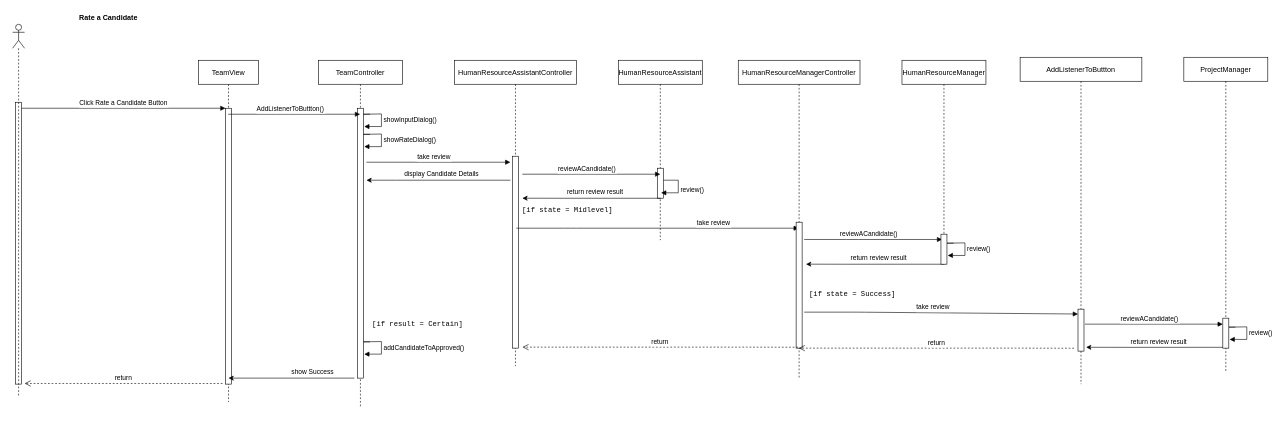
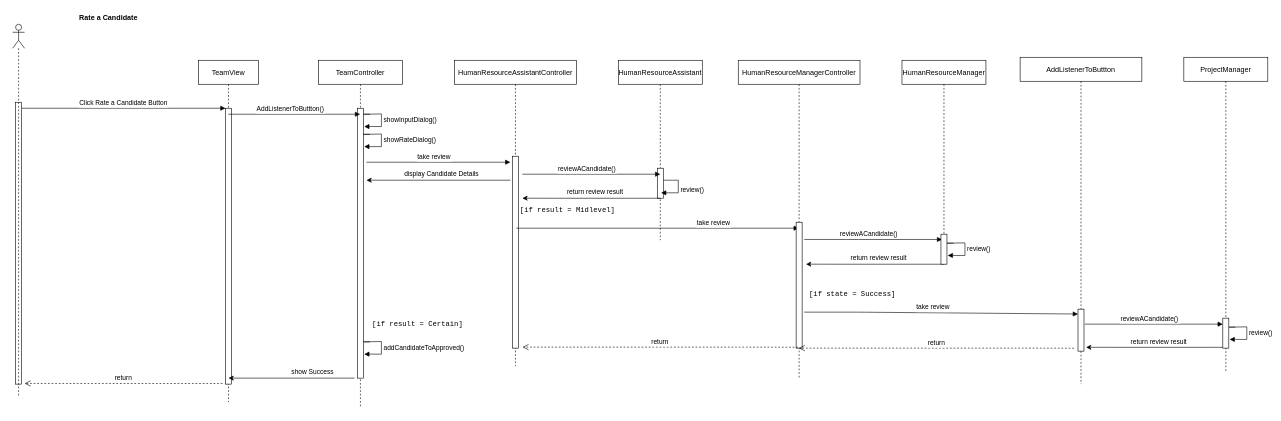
node "[if state = Midlevel]": label "[if state = Midlevel]" -> "[if result = Midlevel]"
